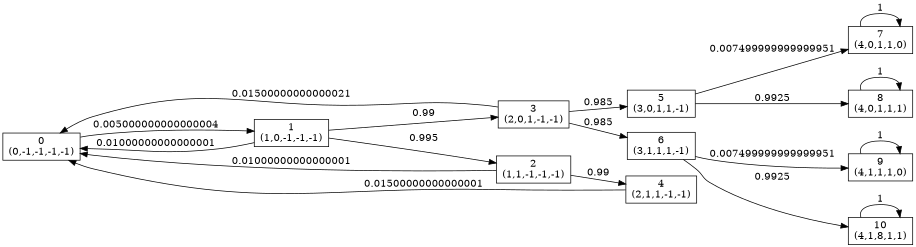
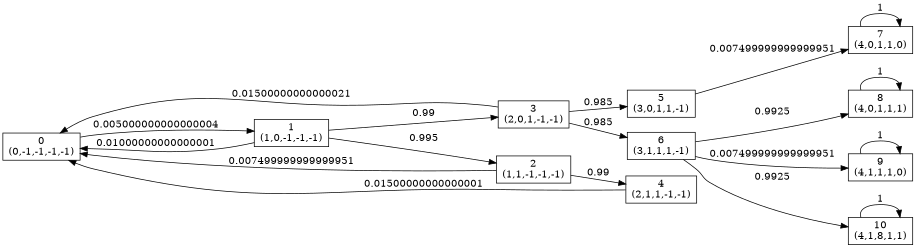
edge "5 (3,0,1,1,-1)" -> "8 (4,0,1,1,1)": now "6 (3,1,1,1,-1)" -> "8 (4,0,1,1,1)"
edge "2 (1,1,-1,-1,-1)" -> "0 (0,-1,-1,-1,-1)": label "0.01000000000000001" -> "0.007499999999999951"
